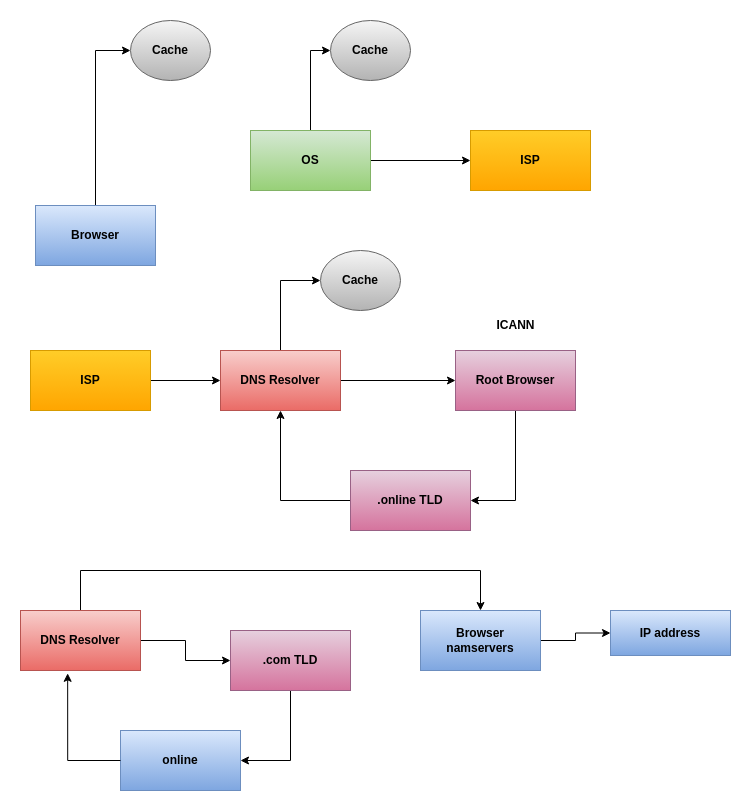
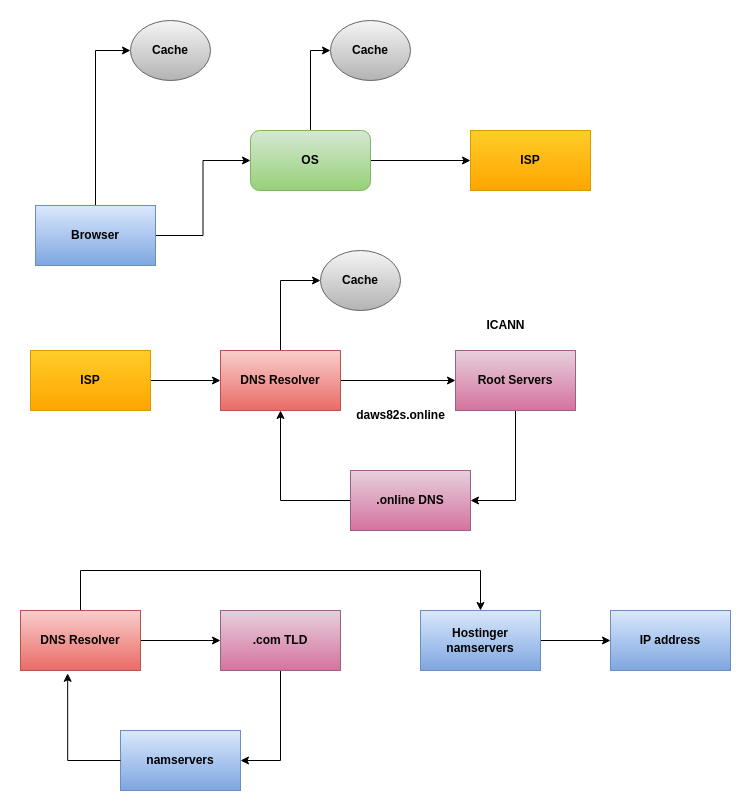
node "OS": shape rectangle -> rounded rectangle
edge "Browser" -> "OS": added
node "ICANN": moved (516, 326) -> (506, 326)
node "Root Browser": label "Root Browser" -> "Root Servers"
node "daws82s.online": added
node ".online TLD": label ".online TLD" -> ".online DNS"
node "IP address": size 120x45 -> 120x60
node "Browser namservers": label "Browser namservers" -> "Hostinger namservers"
node ".com TLD": moved (291, 661) -> (281, 641)
node "online": label "online" -> "namservers"
